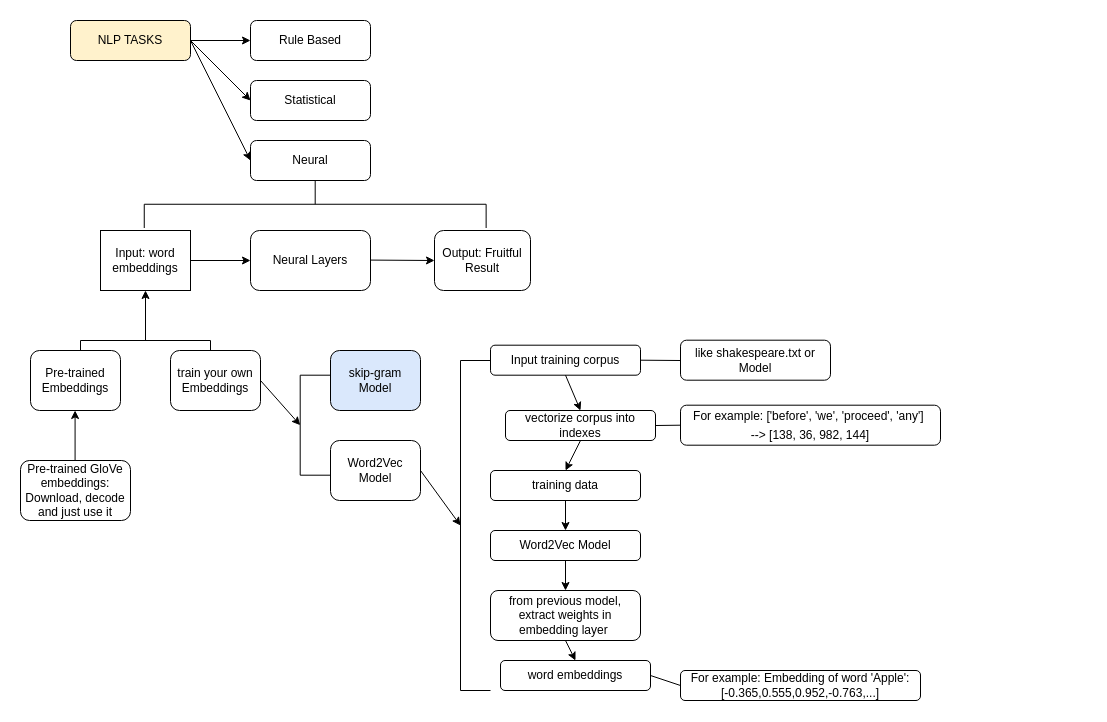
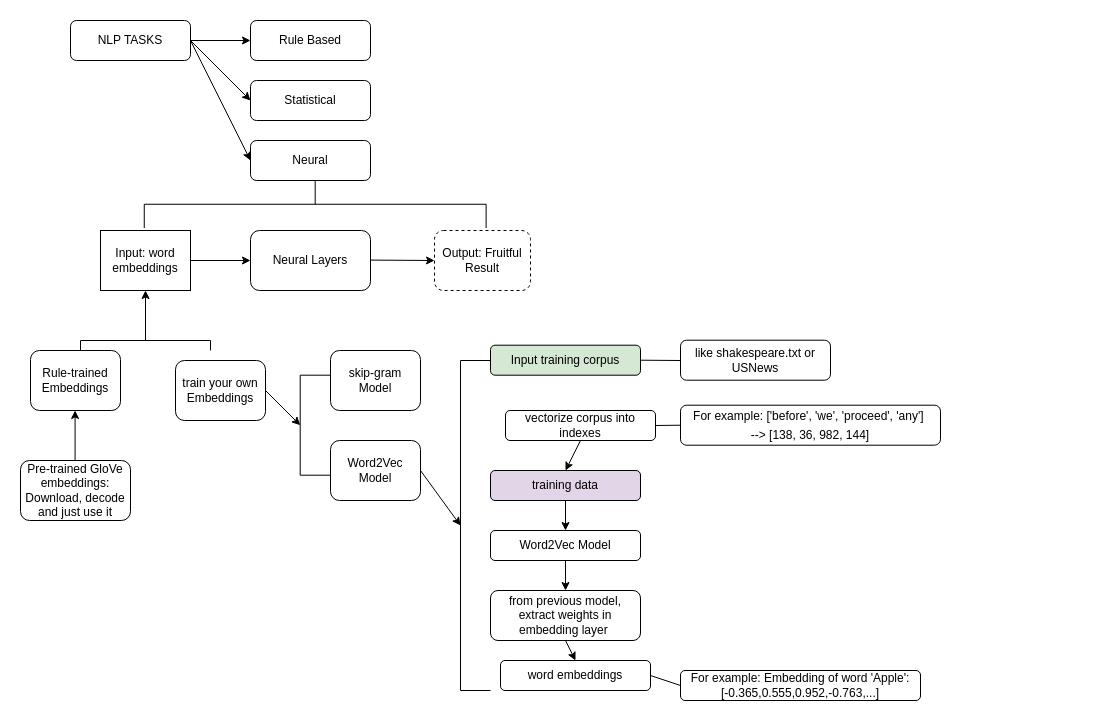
node "NLP TASKS": fillcolor #fff2cc -> #ffffff
node "Output: Fruitful Result": style solid -> dashed
node "Input training corpus": fillcolor #ffffff -> #d5e8d4
node "like shakespeare.txt or Model": label "like shakespeare.txt or Model" -> "like shakespeare.txt or USNews"
node "Pre-trained Embeddings": label "Pre-trained Embeddings" -> "Rule-trained Embeddings"
node "train your own Embeddings": moved (216, 381) -> (221, 391)
node "skip-gram Model": fillcolor #dae8fc -> #ffffff
edge "Input training corpus" -> "vectorize corpus into indexes": removed
node "training data": fillcolor #ffffff -> #e1d5e7
